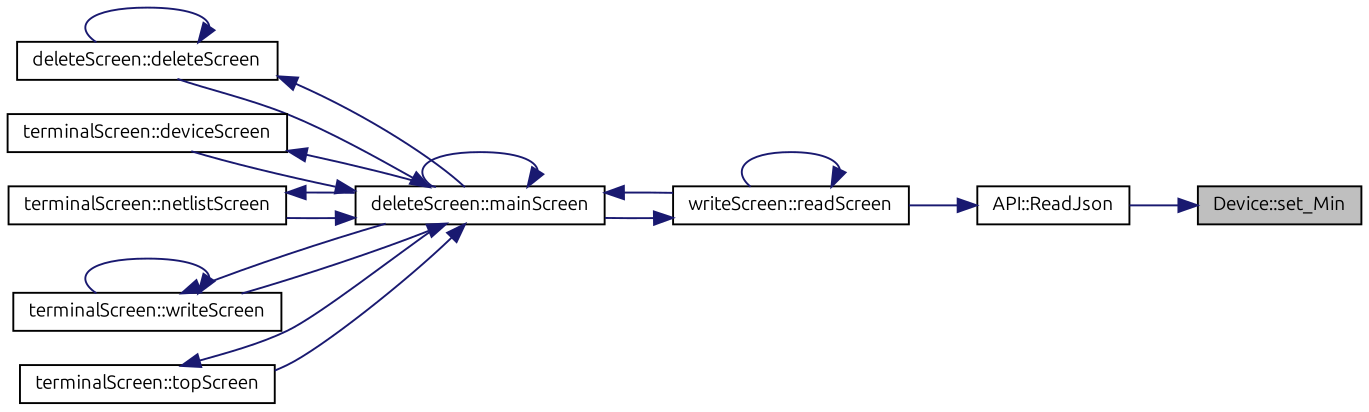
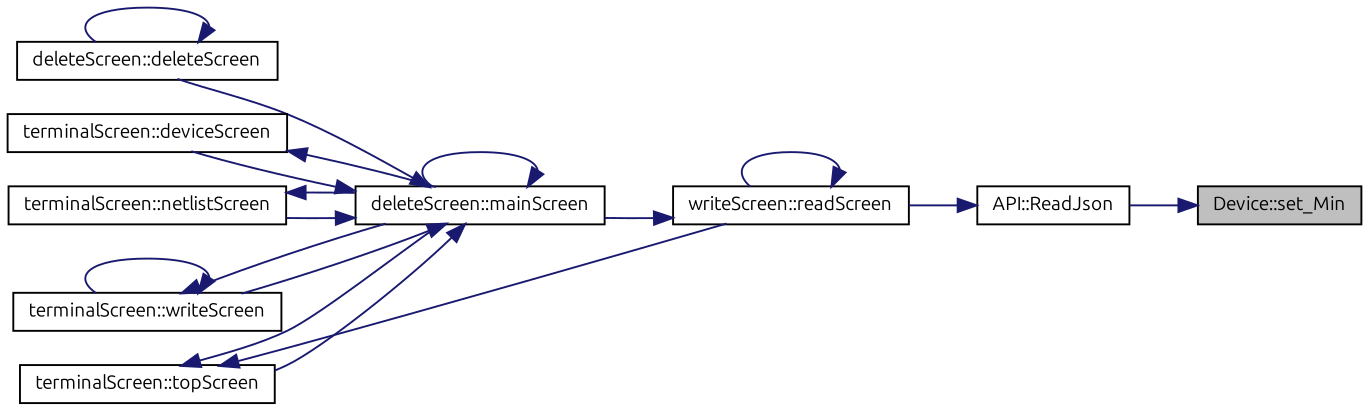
edge "deleteScreen::mainScreen" -> "deleteScreen::deleteScreen": removed
edge "writeScreen::readScreen" -> "deleteScreen::mainScreen": now "writeScreen::readScreen" -> "terminalScreen::topScreen"
